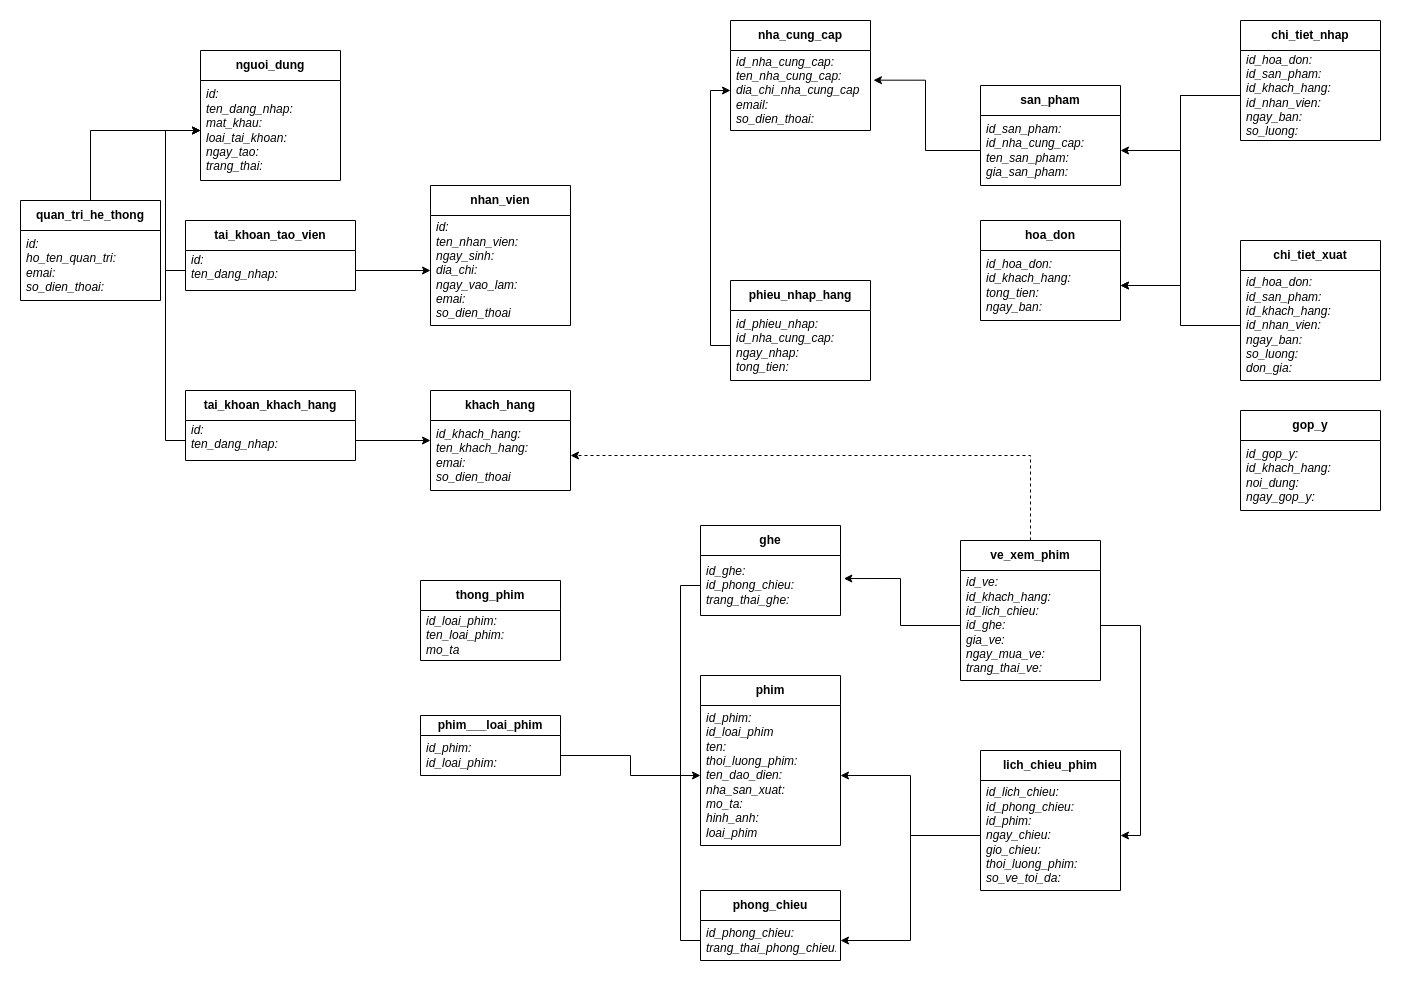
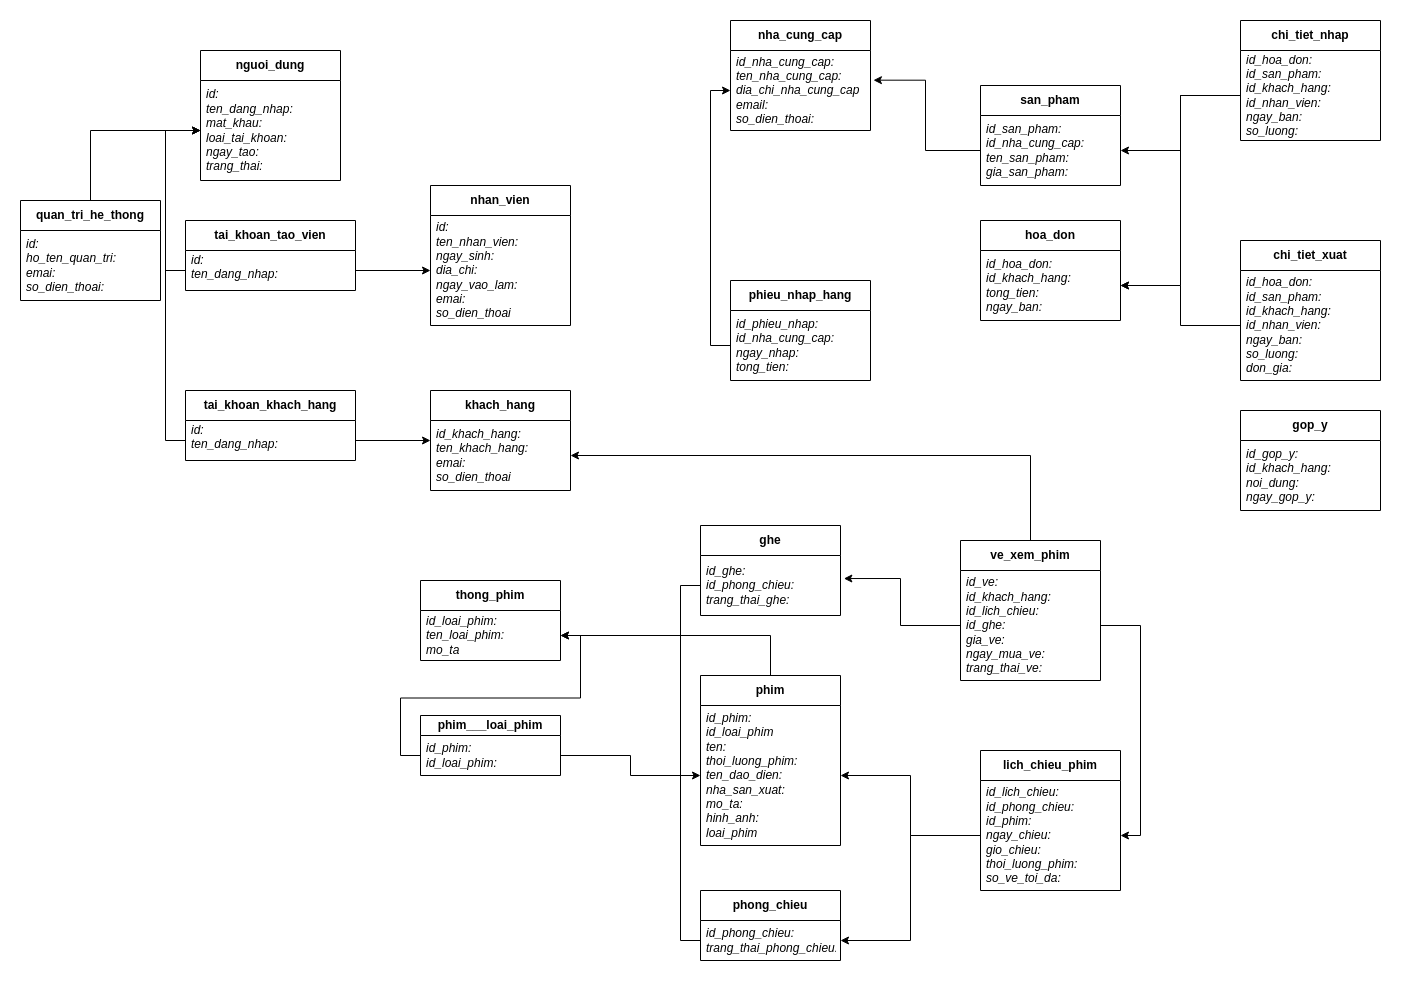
edge "ve_xem_phim" -> "id_khach_hang: ten_khach_hang: emai:so_dien_thoai": style dashed -> solid
edge "phim" -> "id_loai_phim: ten_loai_phim: mo_ta": added
edge "id_phim: id_loai_phim:" -> "id_loai_phim: ten_loai_phim: mo_ta": added
